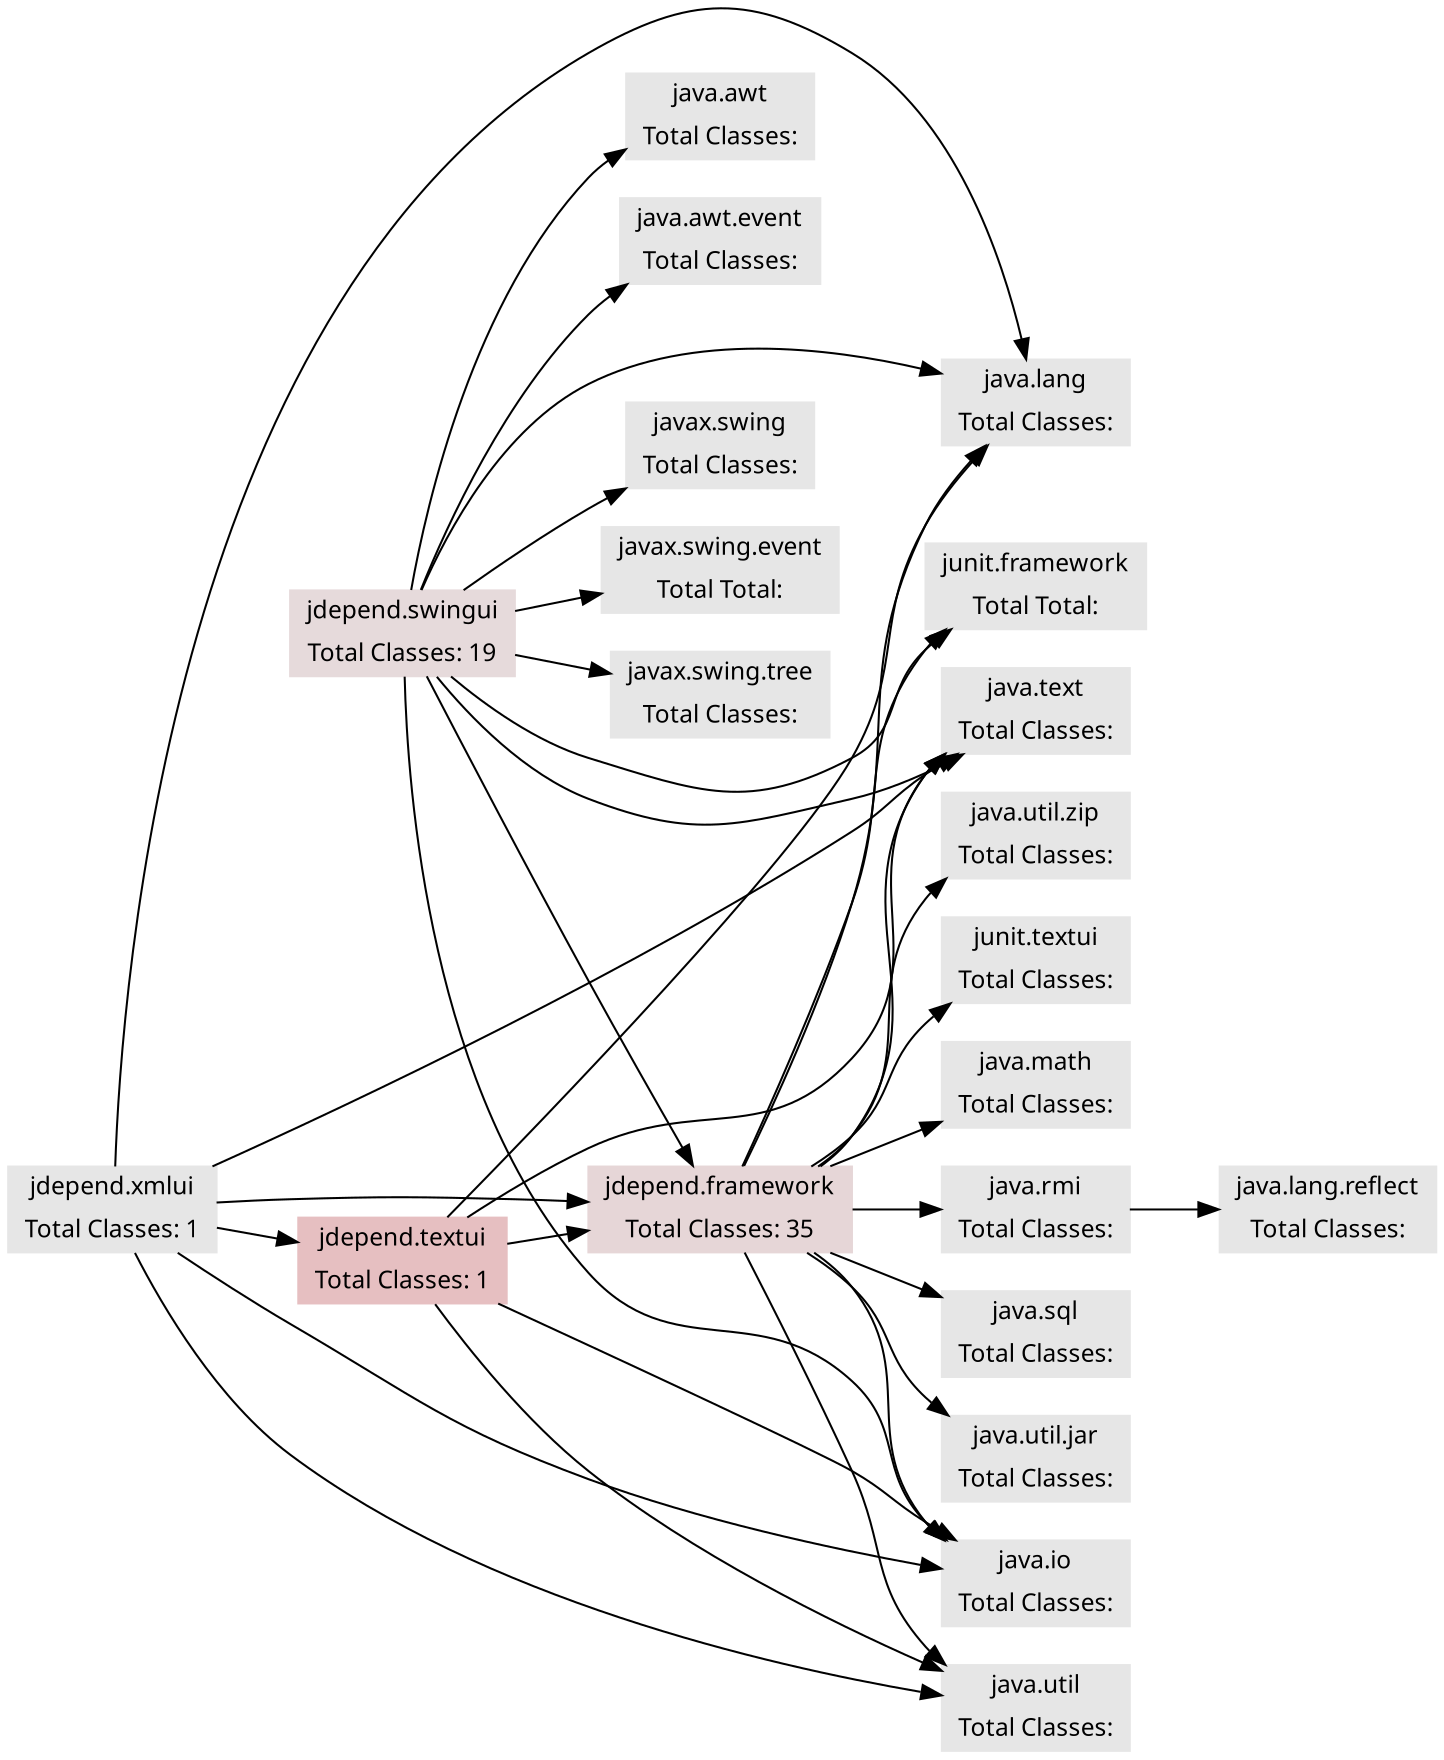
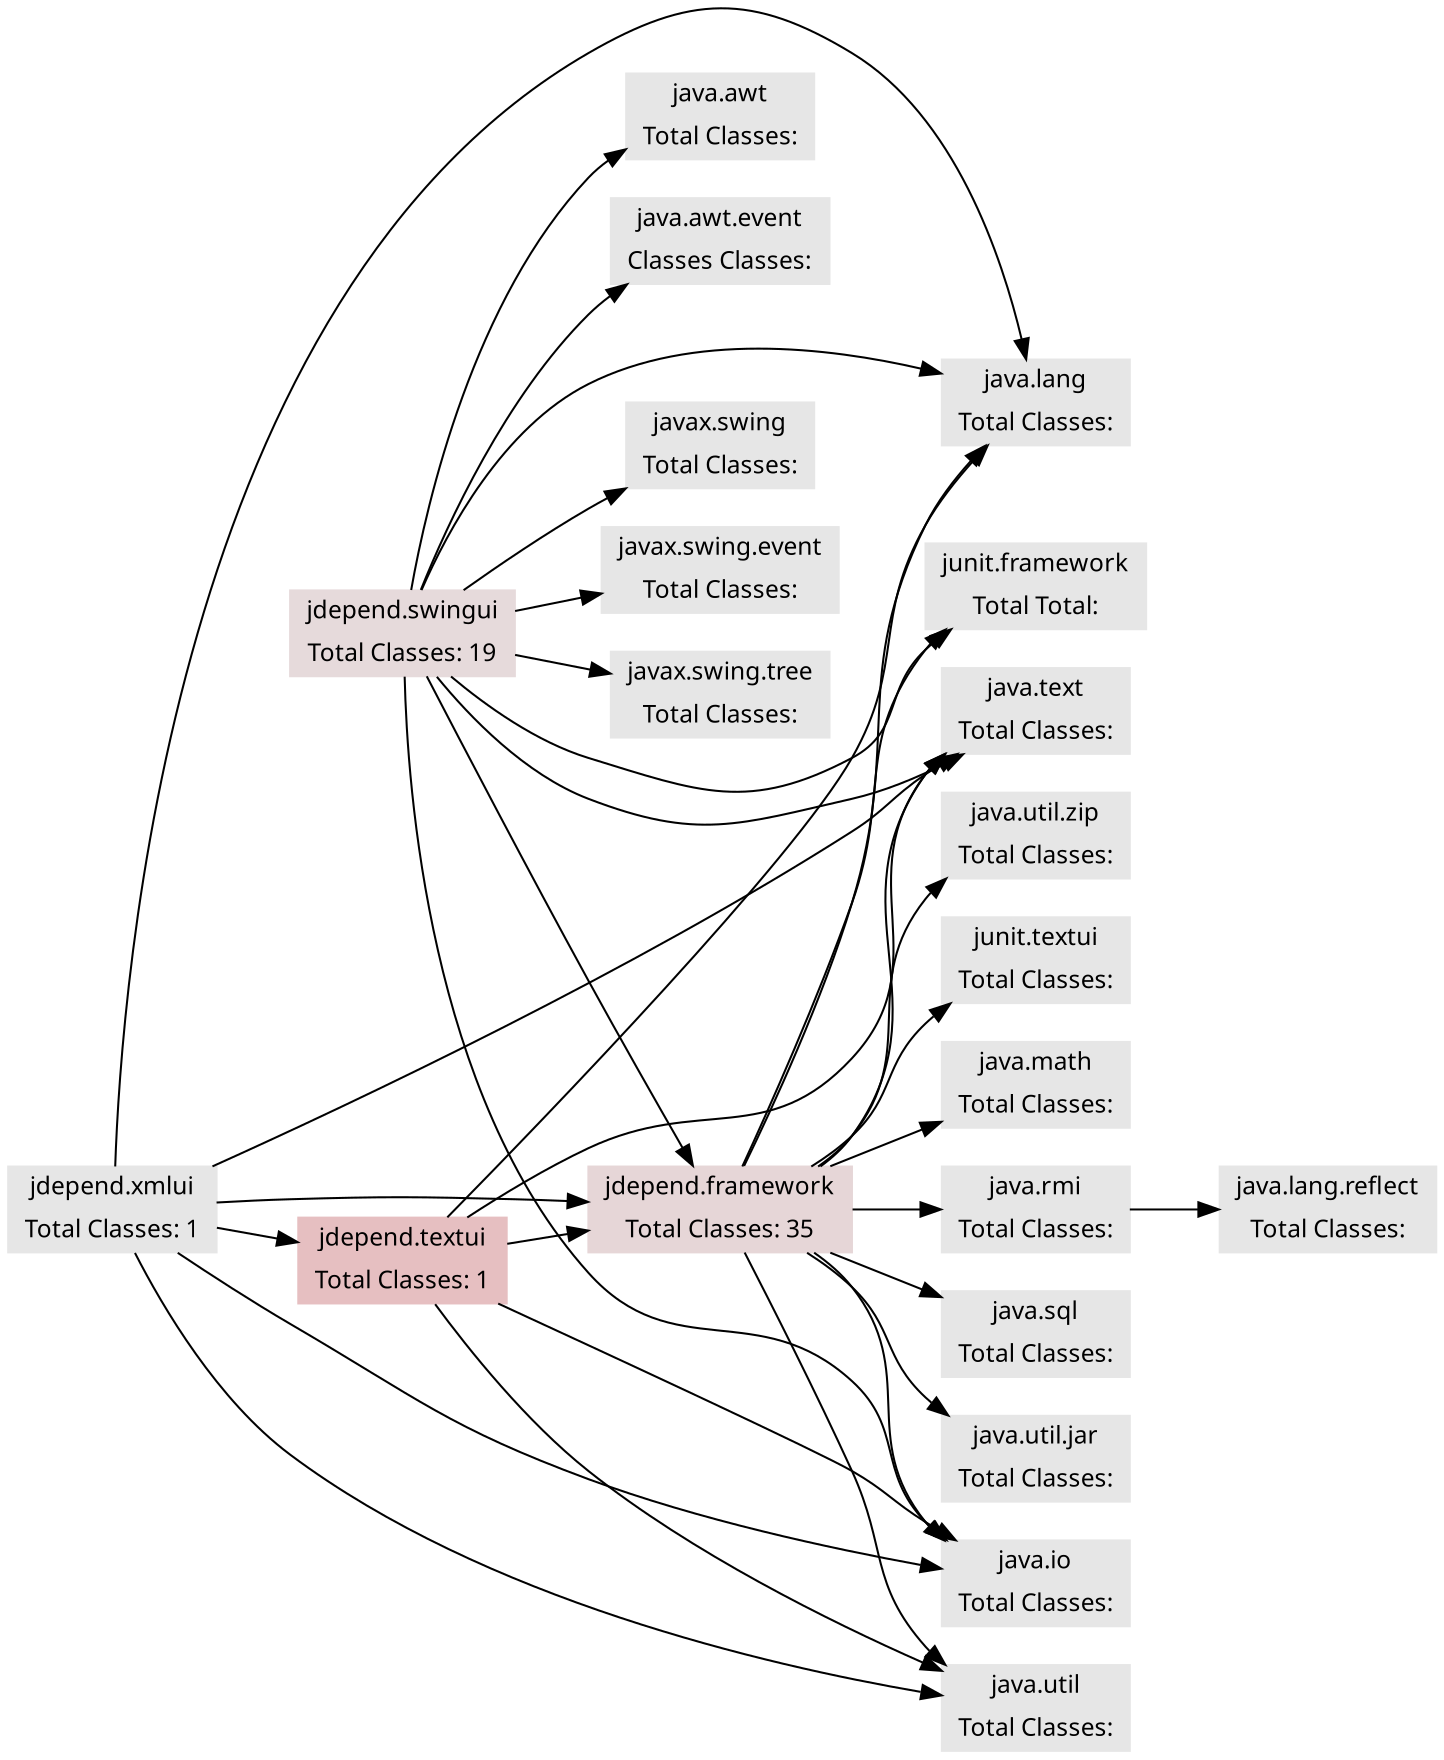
node "java.awt.event": text "Total Classes:" -> "Classes Classes:"
node "javax.swing.event": text "Total Total:" -> "Total Classes:"
